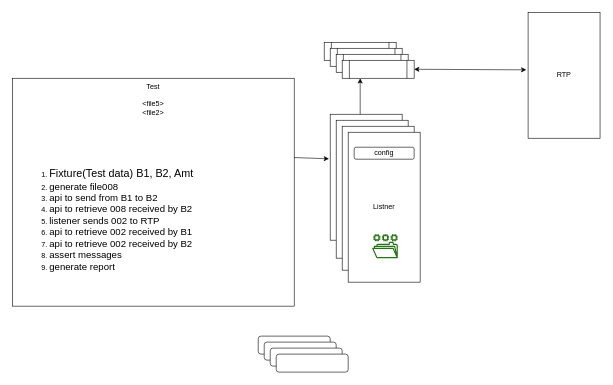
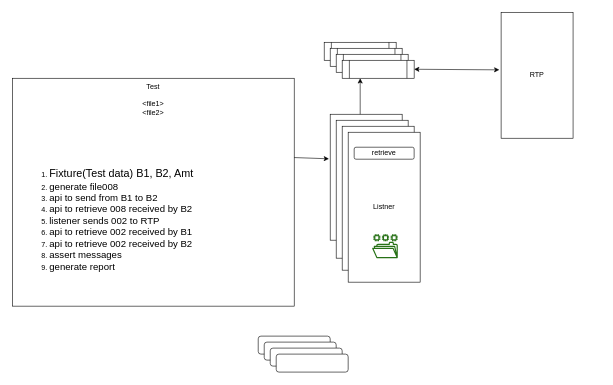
node "RTP": moved (564, 75) -> (537, 75)
node "Test <file5> <file2>": label "Test <file5> <file2>" -> "Test <file1> <file2>"
node "config": label "config" -> "retrieve"
